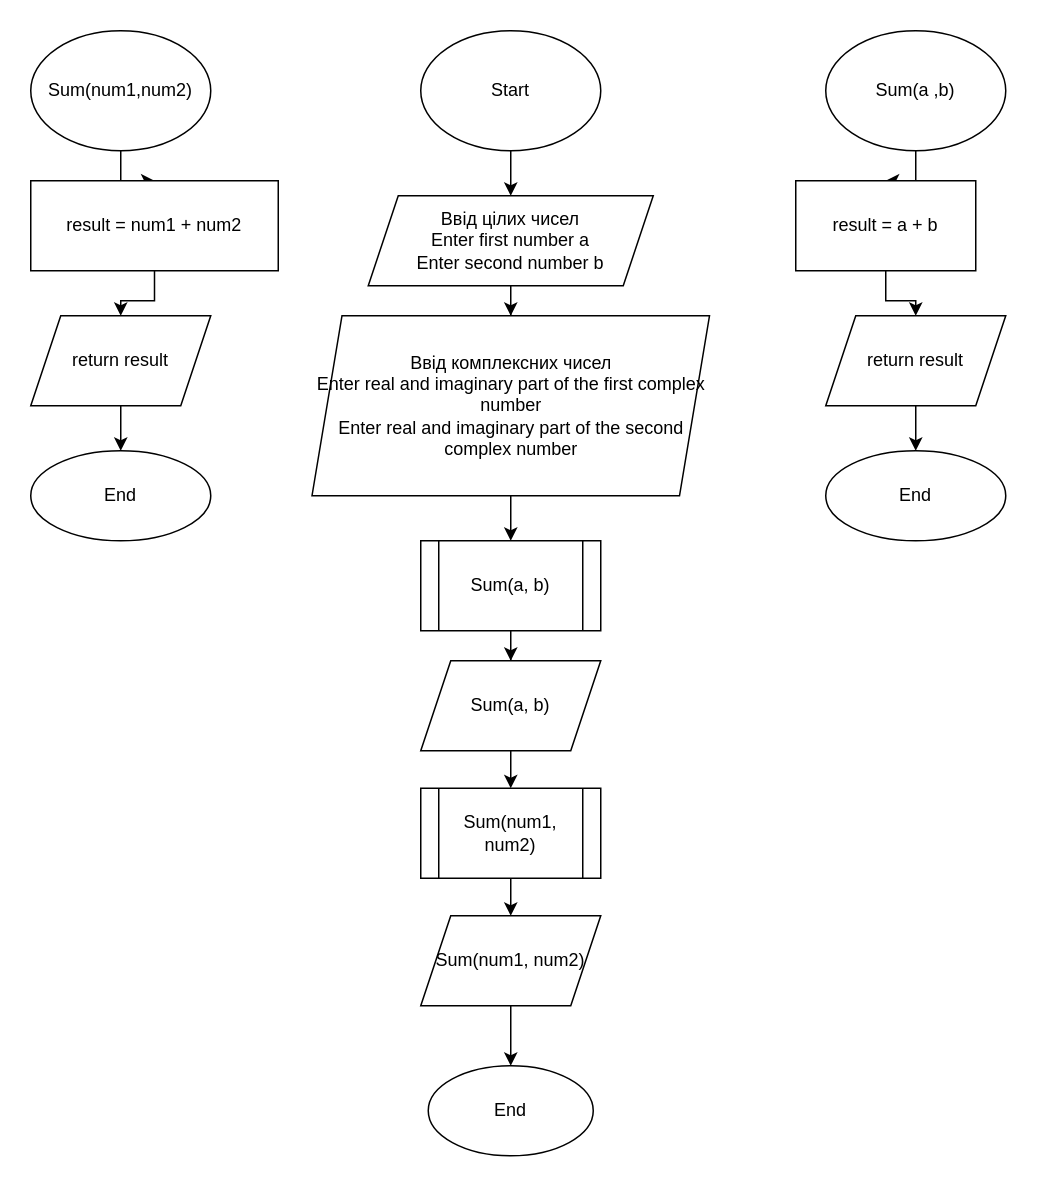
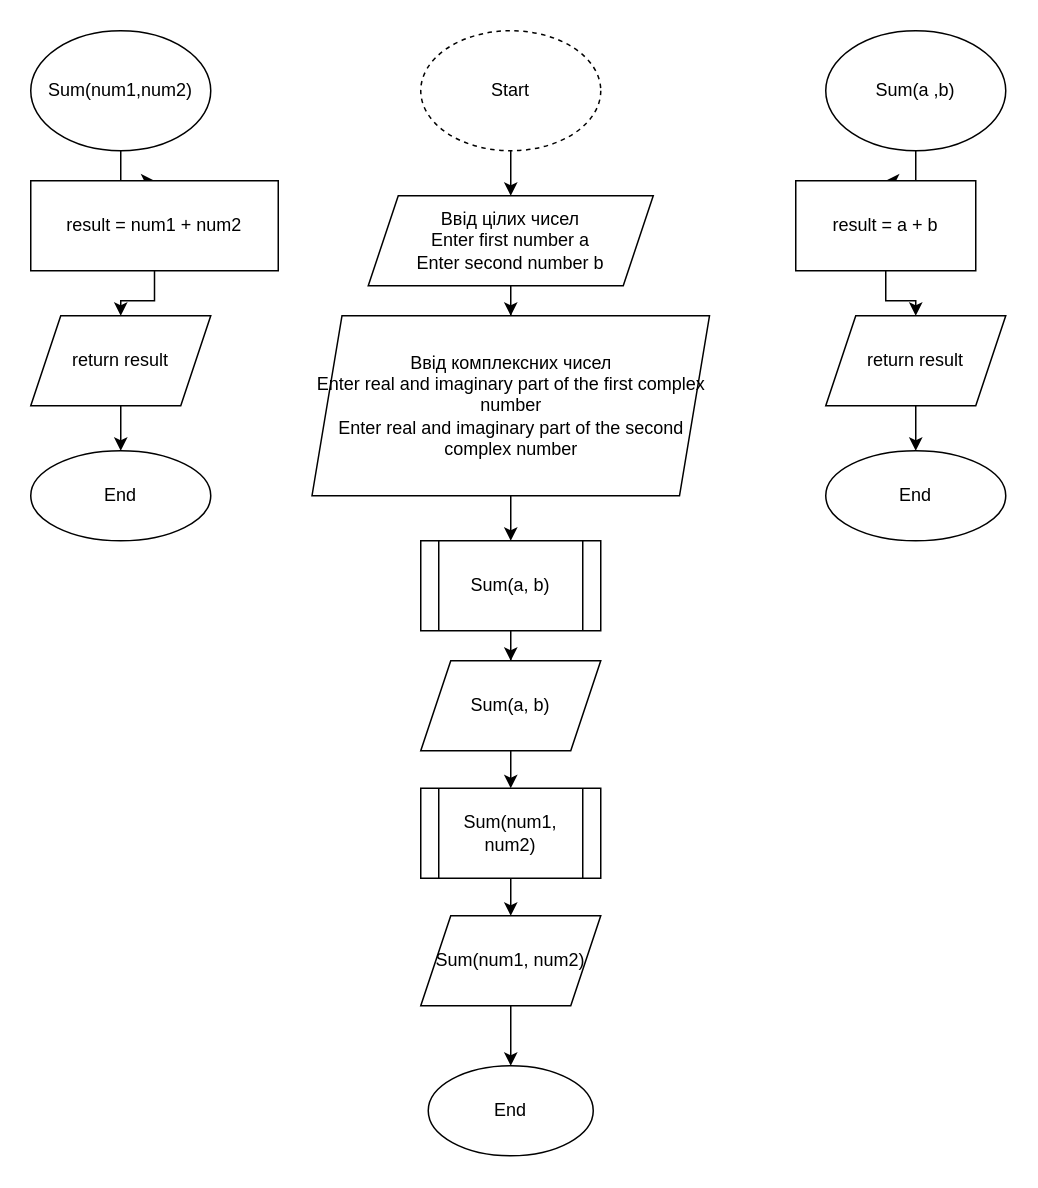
node "Start": style solid -> dashed
